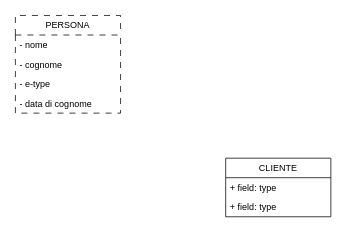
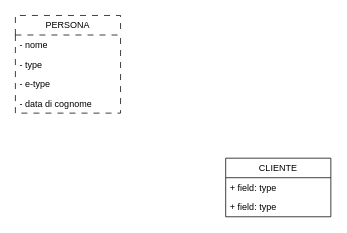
node "- cognome": label "- cognome" -> "- type"
